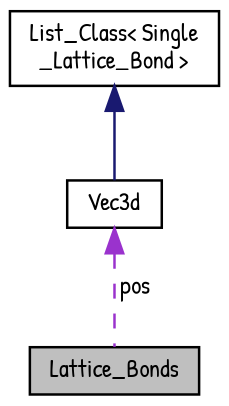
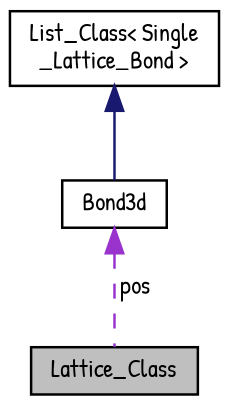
node "Vec3d": label "Vec3d" -> "Bond3d"
node "Lattice_Bonds": label "Lattice_Bonds" -> "Lattice_Class"
